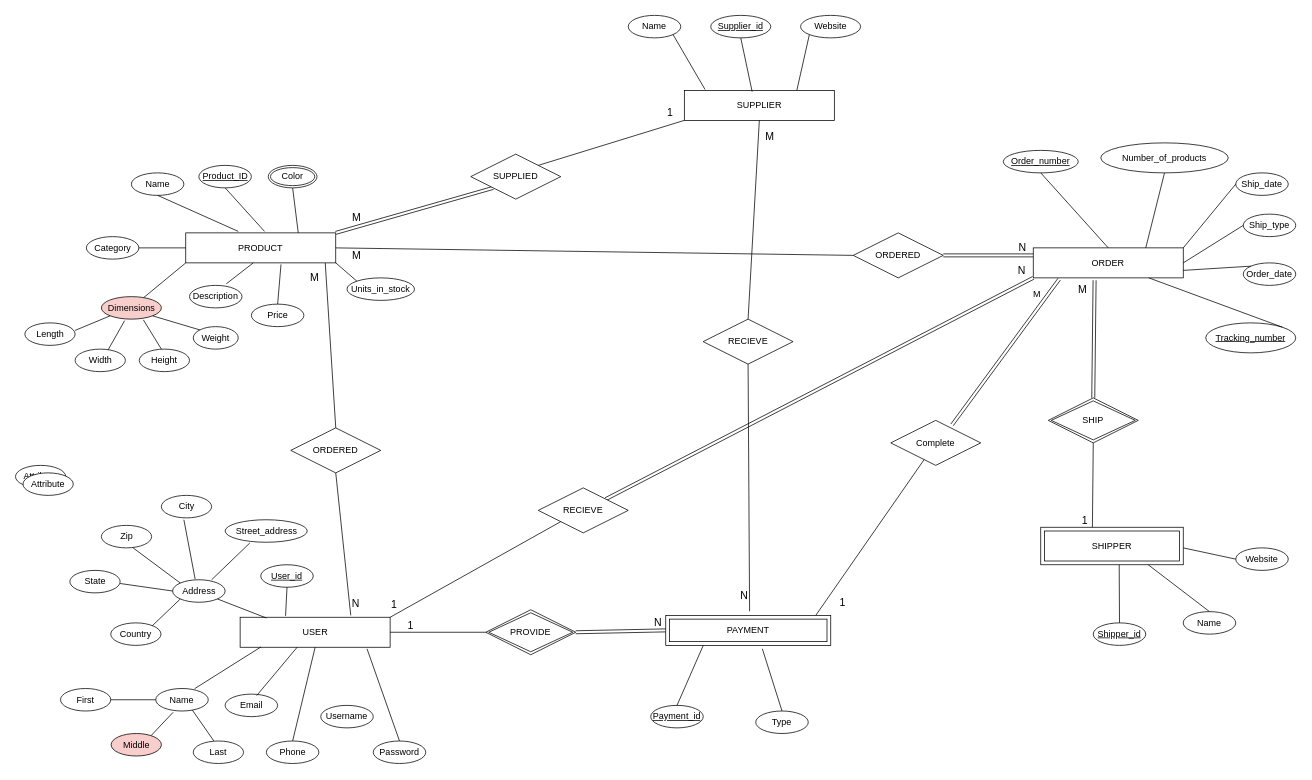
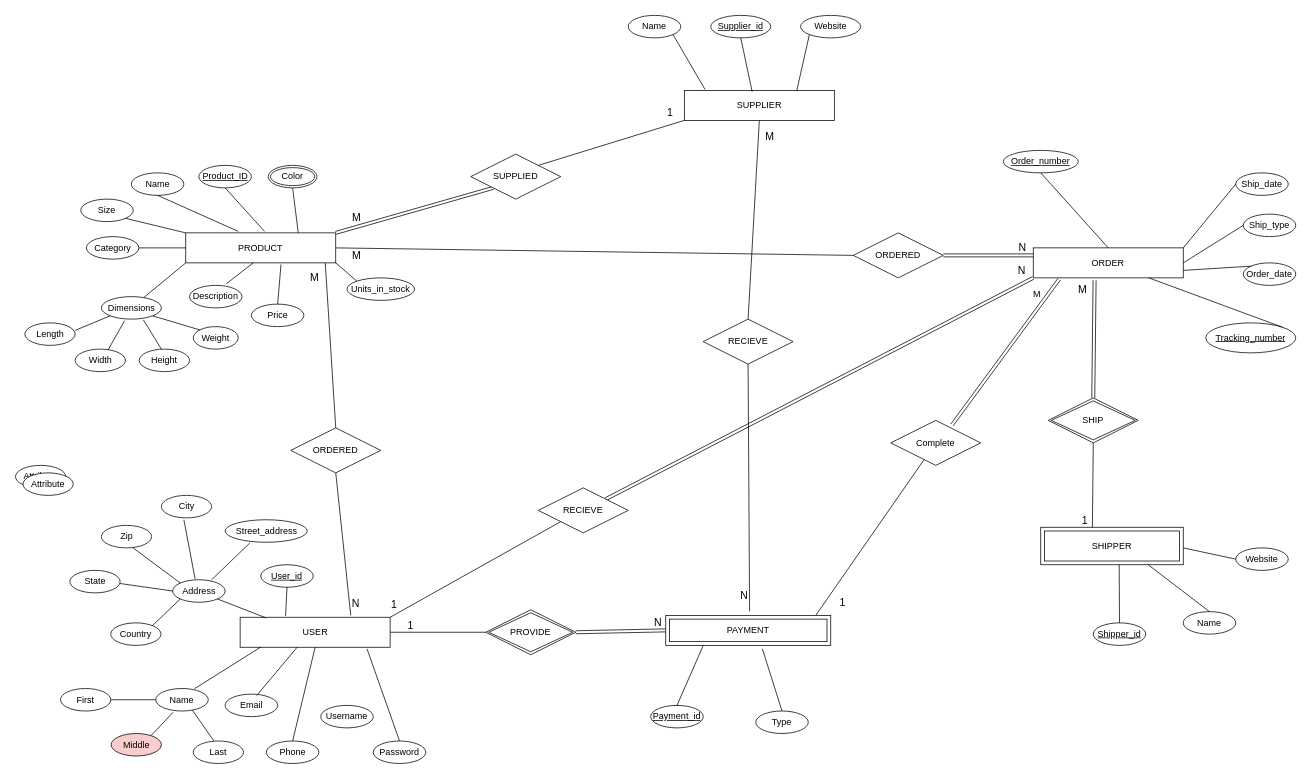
node "Number_of_products": removed
node "Size": added
edge "Number_of_products" -- "ORDER": removed
edge "Size" -- "PRODUCT": added
node "Dimensions": fillcolor #f8cecc -> #ffffff
